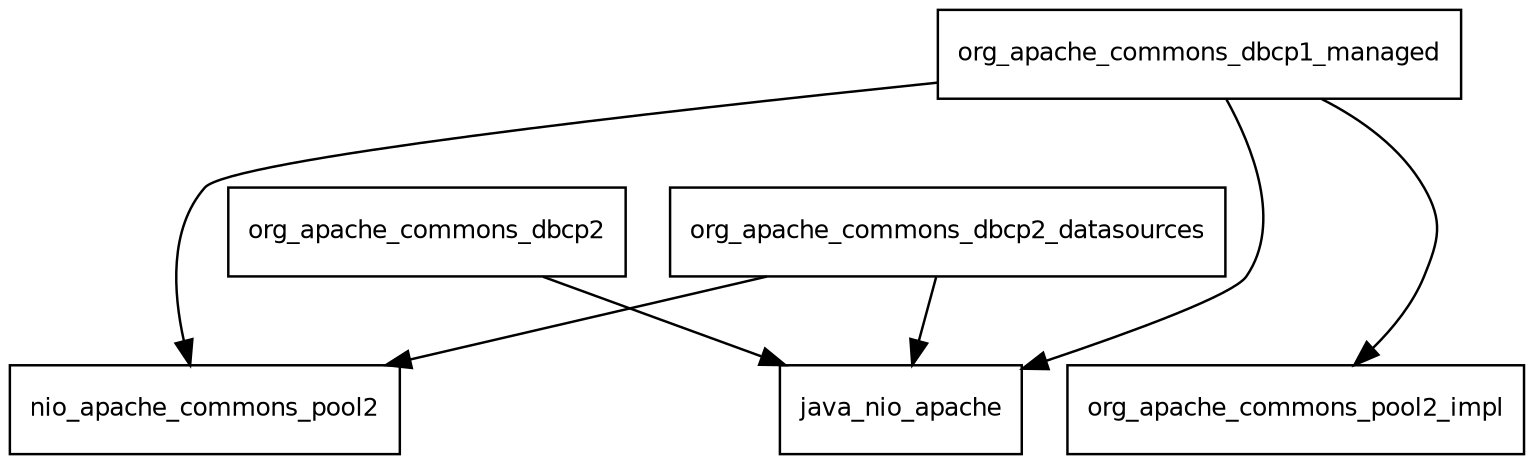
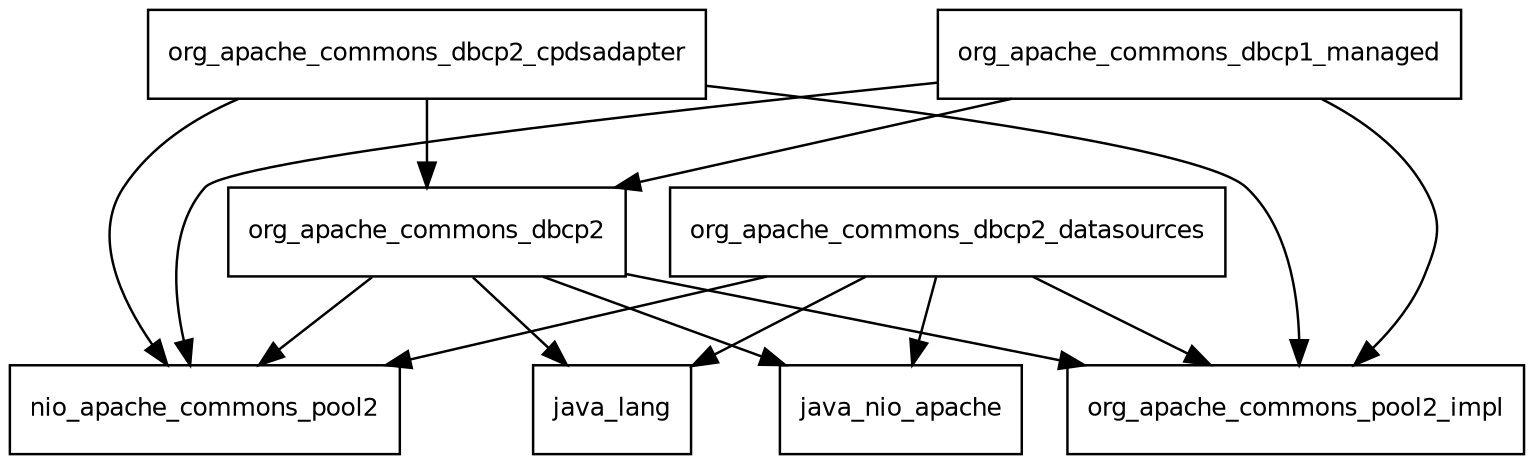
node "org_apache_commons_dbcp2_cpdsadapter": added
edge "org_apache_commons_dbcp1_managed" -> "java_nio_apache": now "org_apache_commons_dbcp1_managed" -> "org_apache_commons_dbcp2"
edge "org_apache_commons_dbcp2" -> "nio_apache_commons_pool2": added
edge "org_apache_commons_dbcp2_datasources" -> "org_apache_commons_pool2_impl": added
edge "org_apache_commons_dbcp2" -> "org_apache_commons_pool2_impl": added
node "java_lang": added
